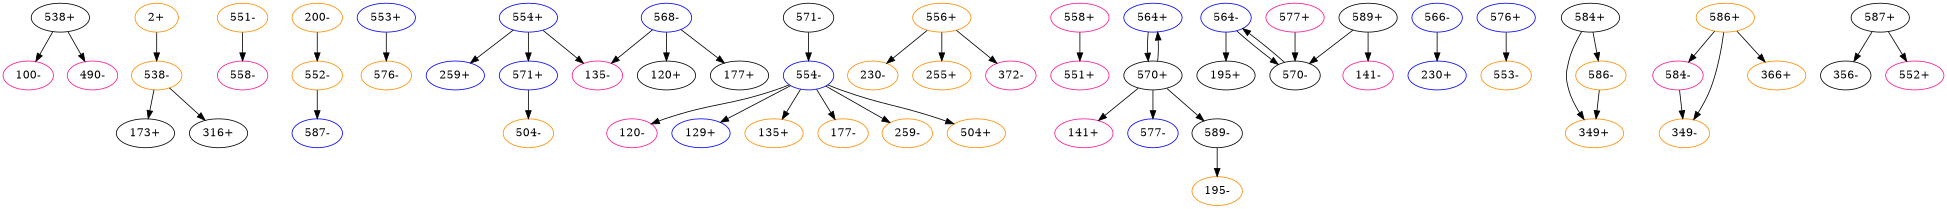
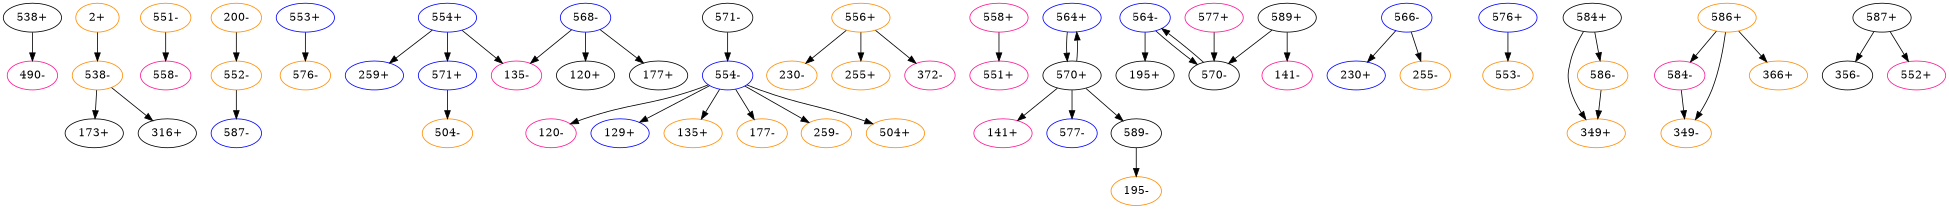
node "100-": removed
node "255-": added
